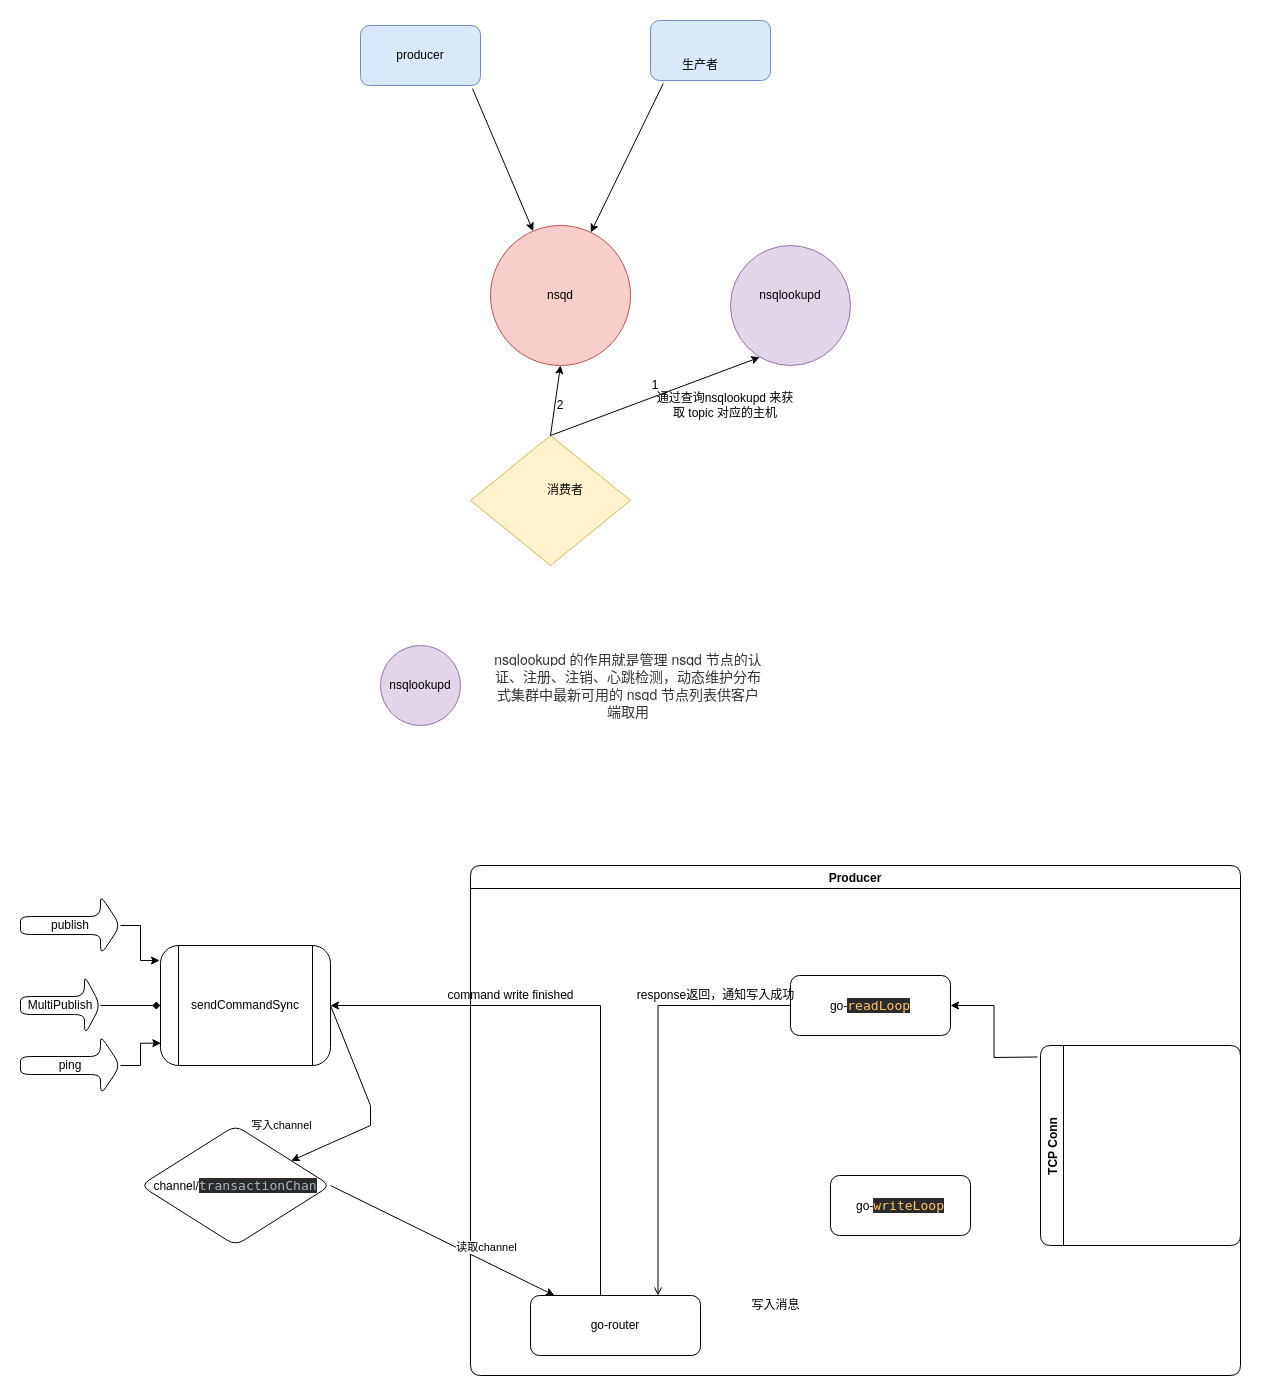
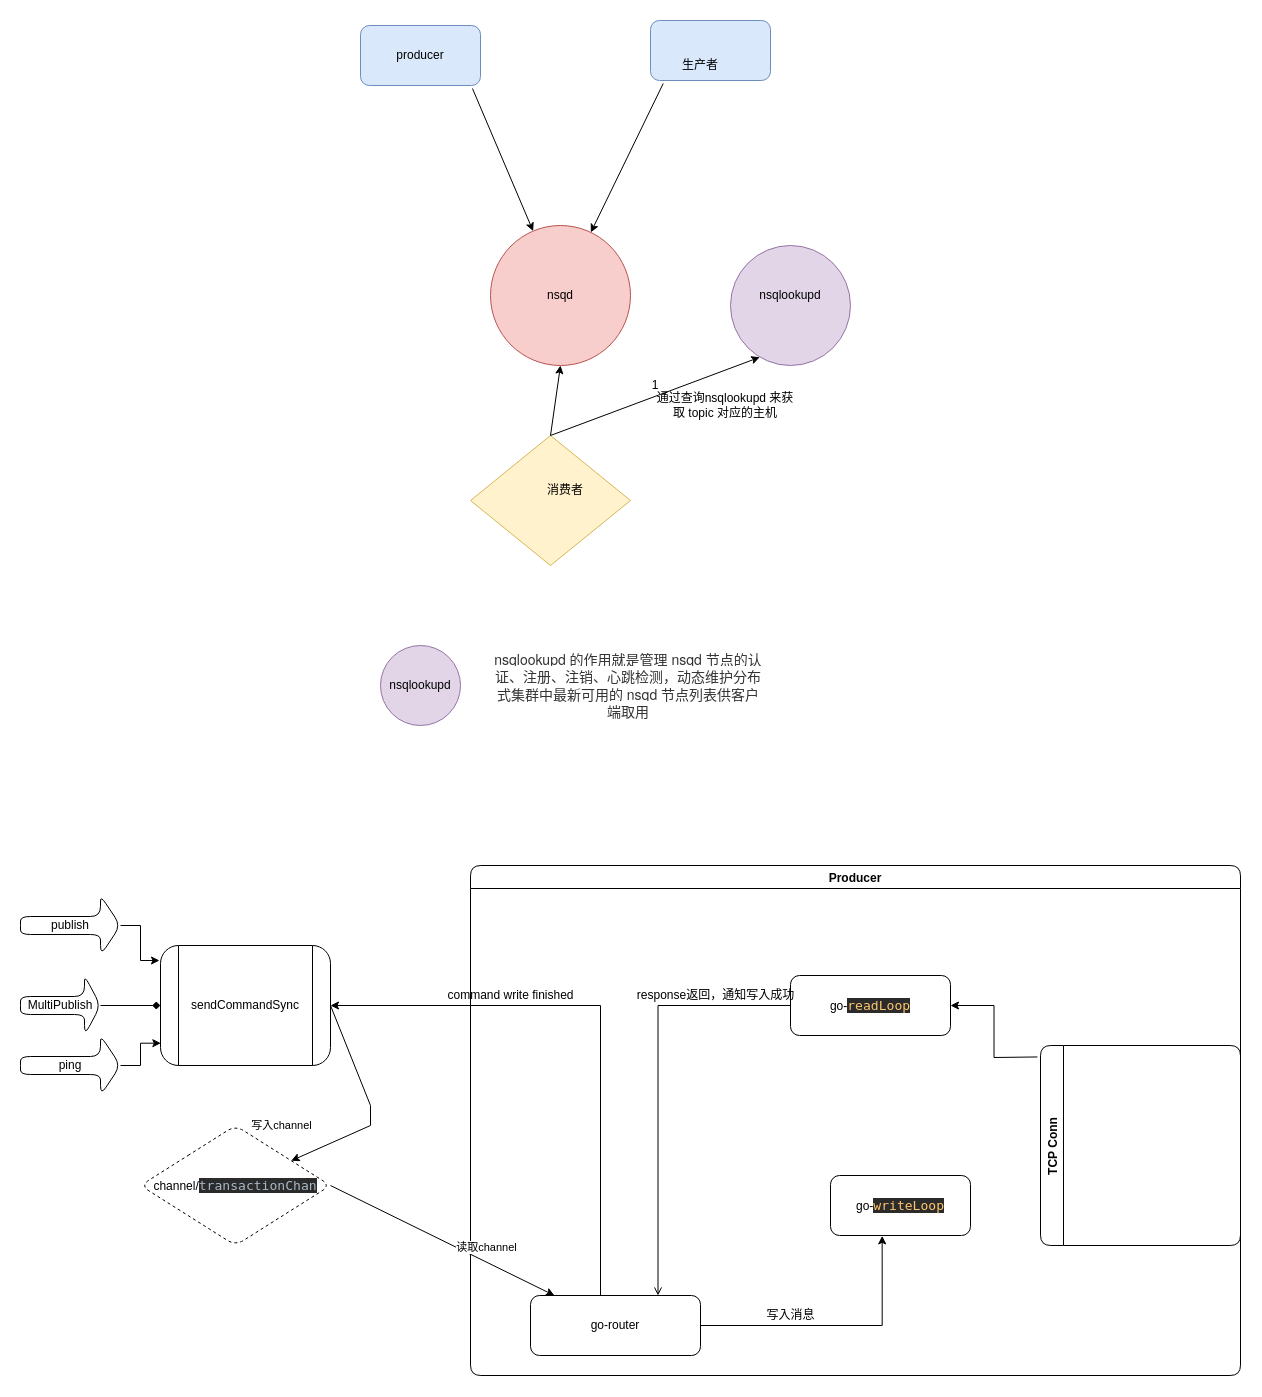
node "2": removed
node "channel/transactionChan": style solid -> dashed
node "写入消息": moved (776, 1306) -> (791, 1316)
edge "go-router" -> "go-writeLoop": added
